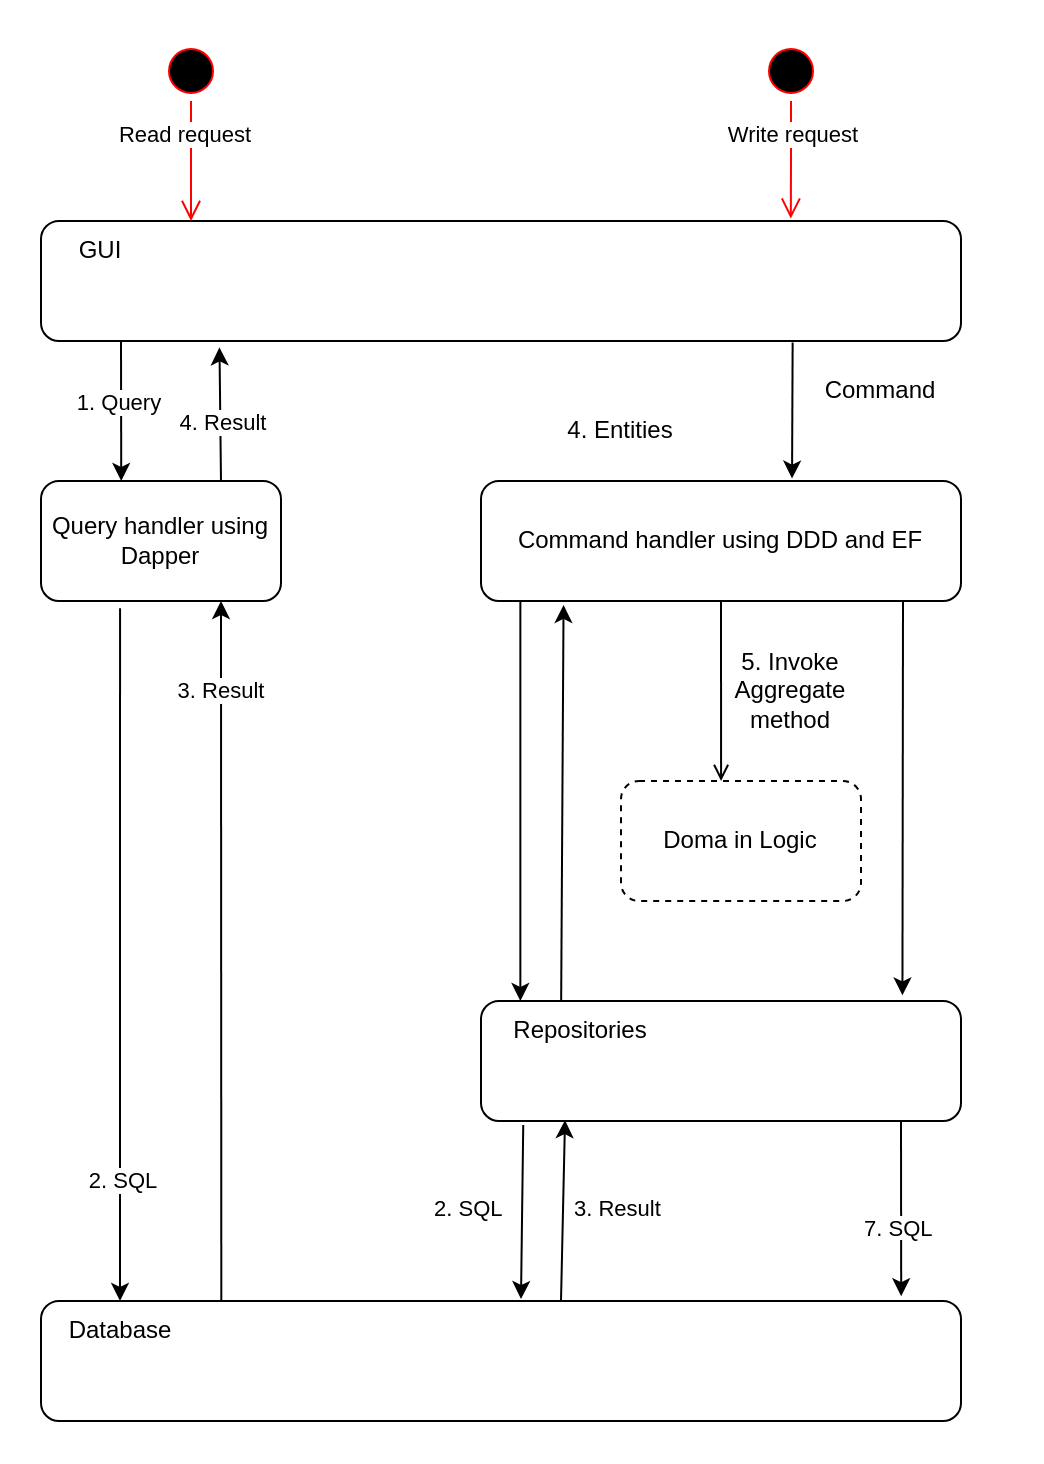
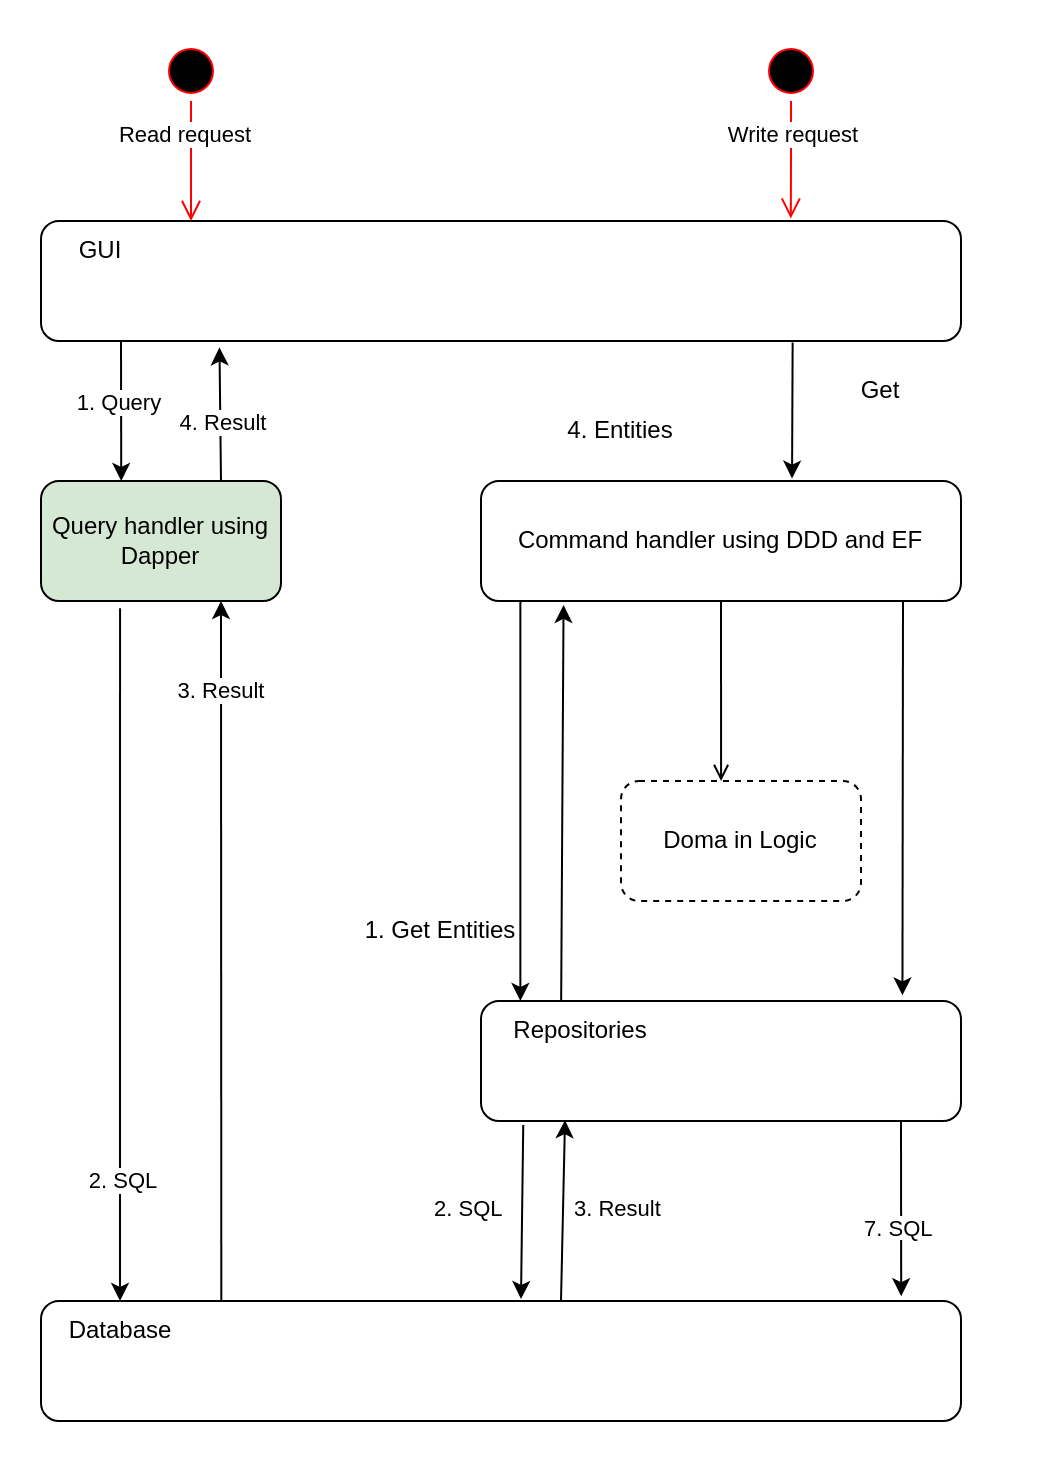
node "Command": label "Command" -> "Get"
node "Query handler using Dapper": fillcolor #ffffff -> #d5e8d4
node "5. Invoke Aggregate method": removed
node "1. Get Entities": added
